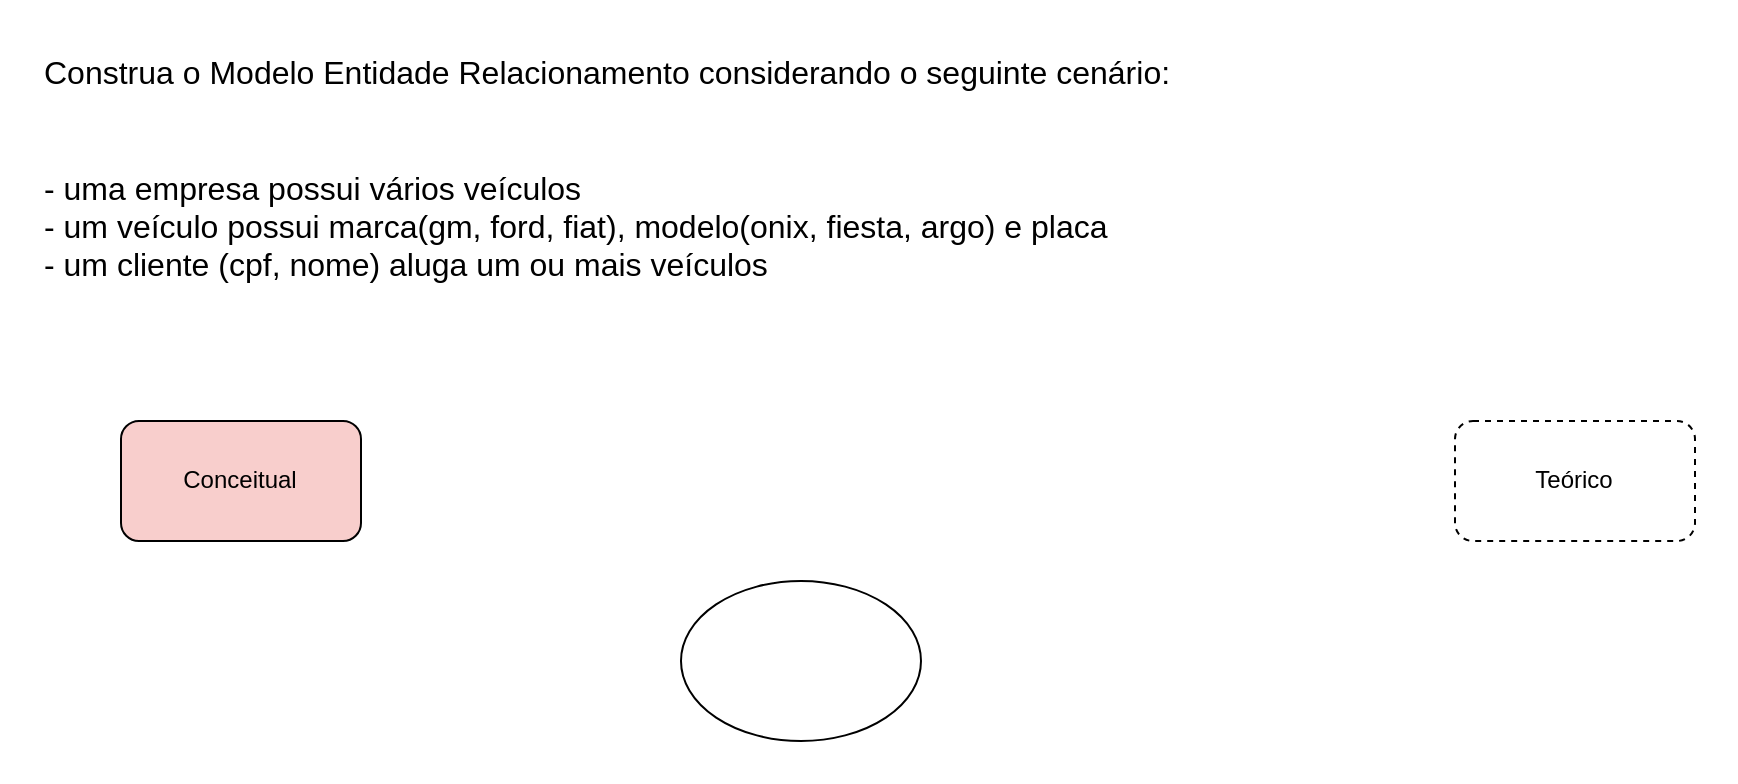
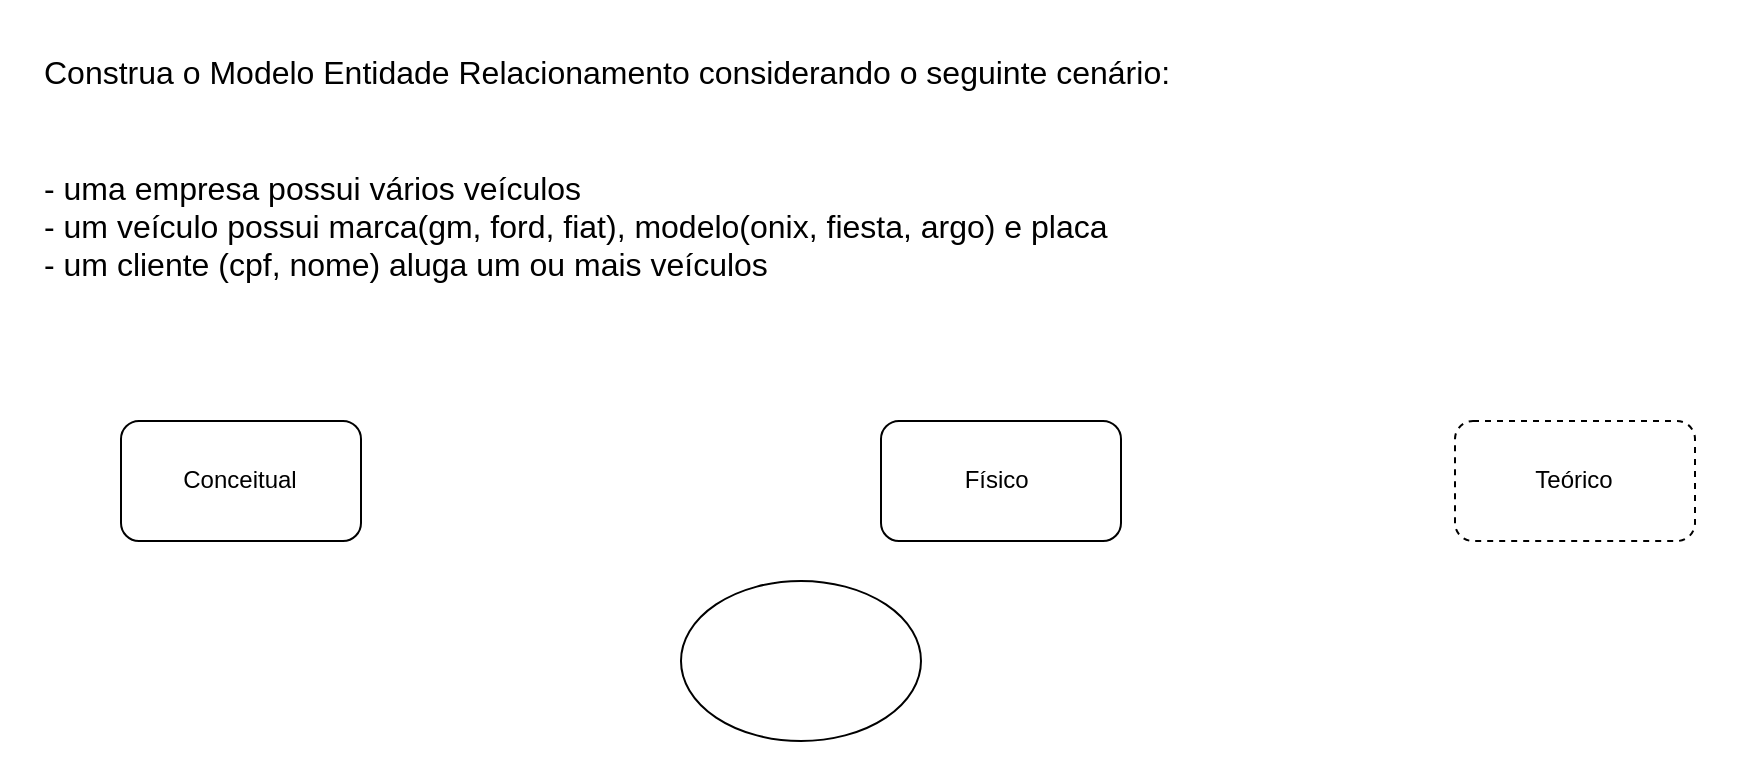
node "Conceitual": fillcolor #f8cecc -> #ffffff
node "Físico": added
